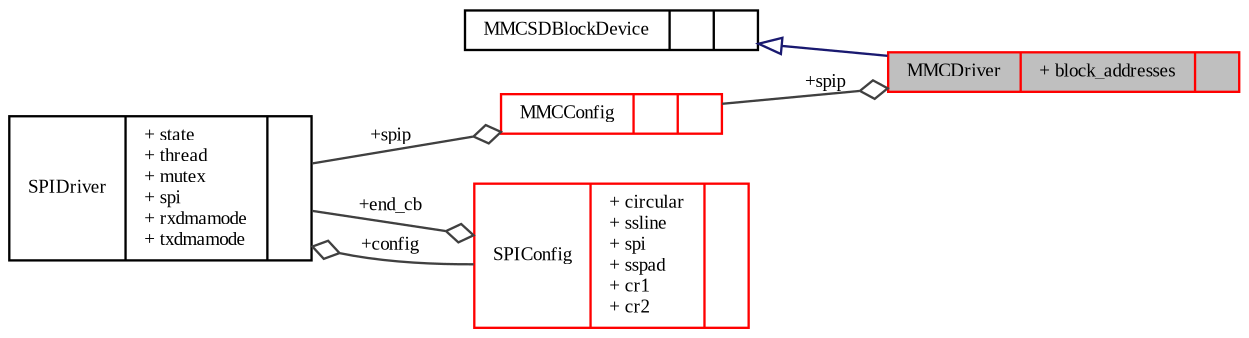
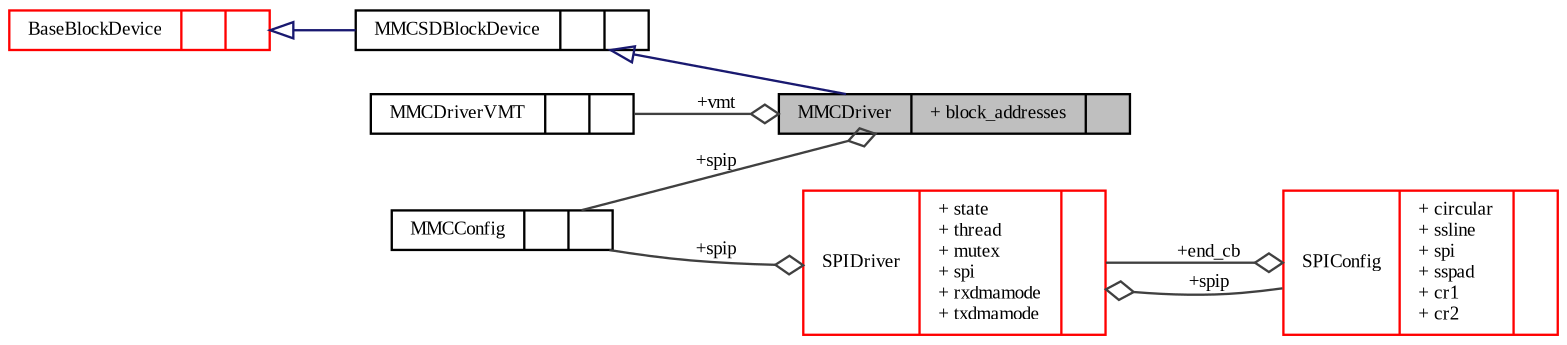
node "BaseBlockDevice": added
node "MMCDriver": color red -> black
node "MMCDriverVMT": added
node "MMCConfig": color red -> black
edge "SPIDriver" -> "MMCConfig": reversed
node "SPIDriver": color black -> red
edge "SPIConfig" -> "SPIDriver": label " +config" -> " +spip"
